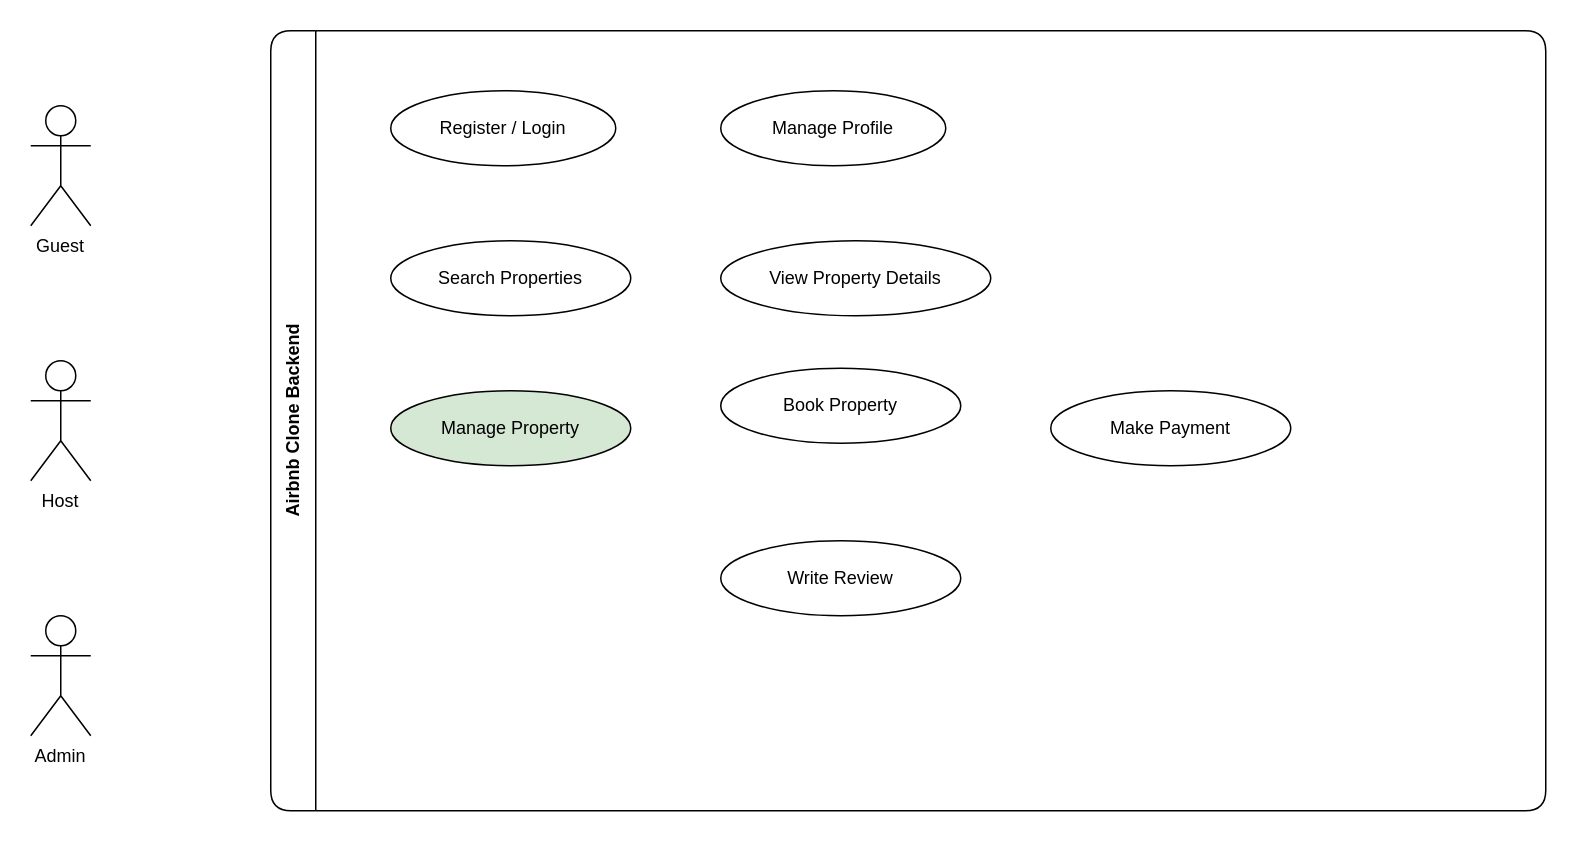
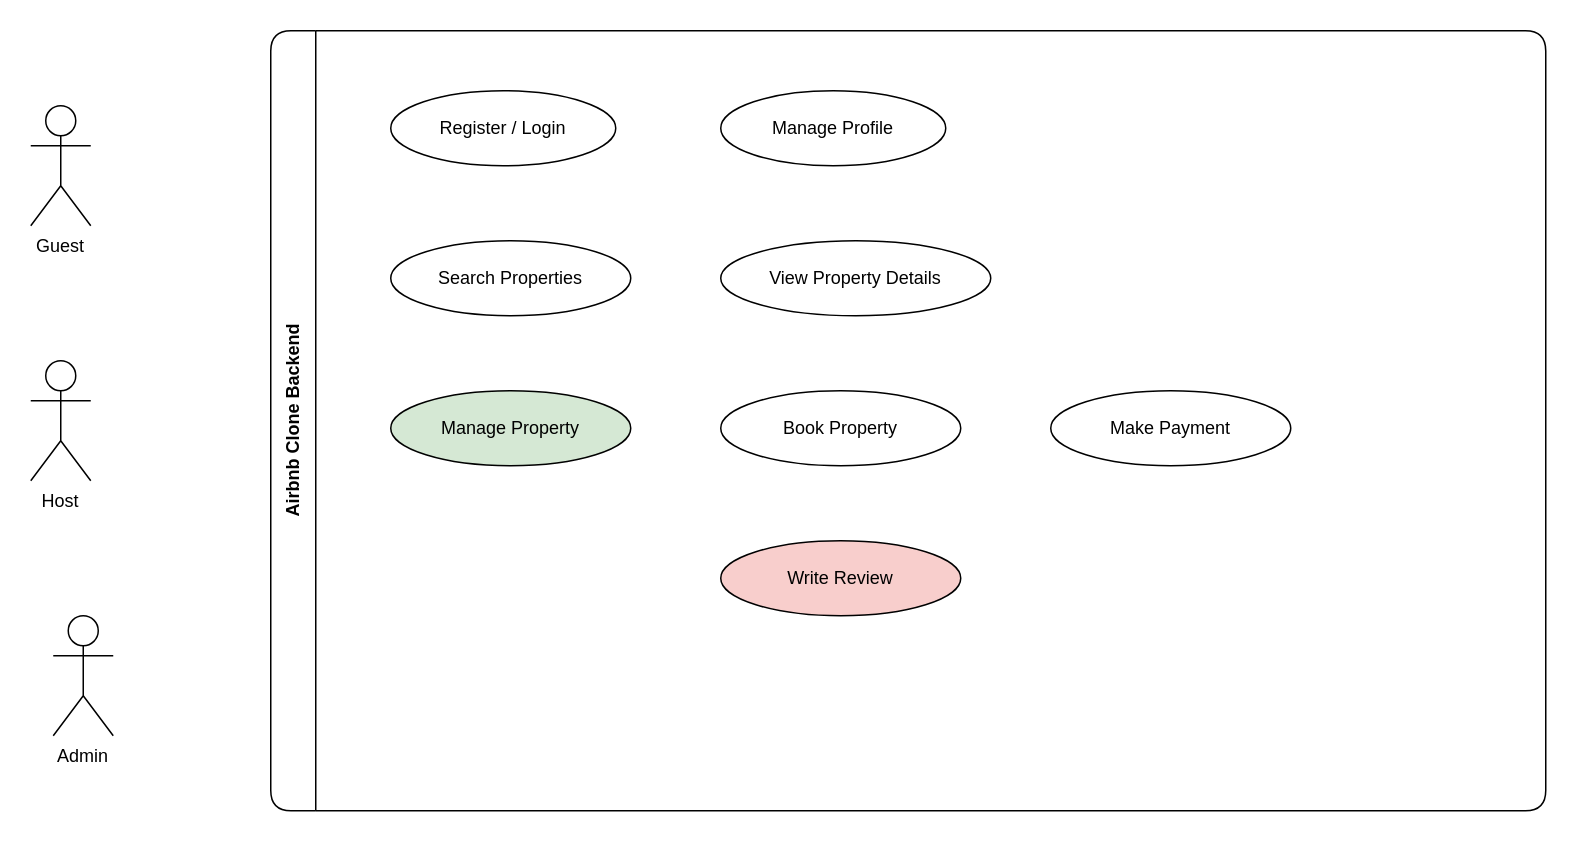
node "Book Property": moved (841, 406) -> (841, 428)
node "Write Review": fillcolor #ffffff -> #f8cecc
node "Admin": moved (61, 676) -> (83, 676)
